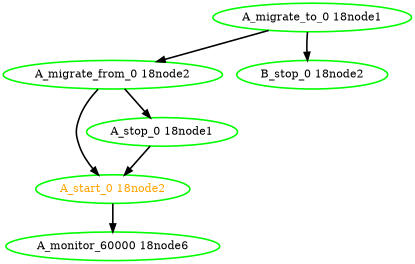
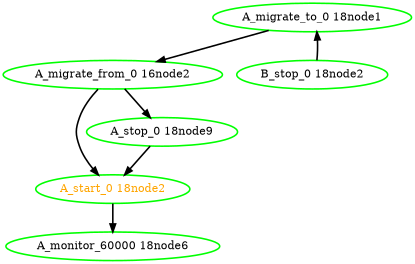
edge "A_migrate_to_0 18node1" -> "B_stop_0 18node2": reversed
node "A_migrate_from_0 18node2": label "A_migrate_from_0 18node2" -> "A_migrate_from_0 16node2"
node "A_stop_0 18node1": label "A_stop_0 18node1" -> "A_stop_0 18node9"
